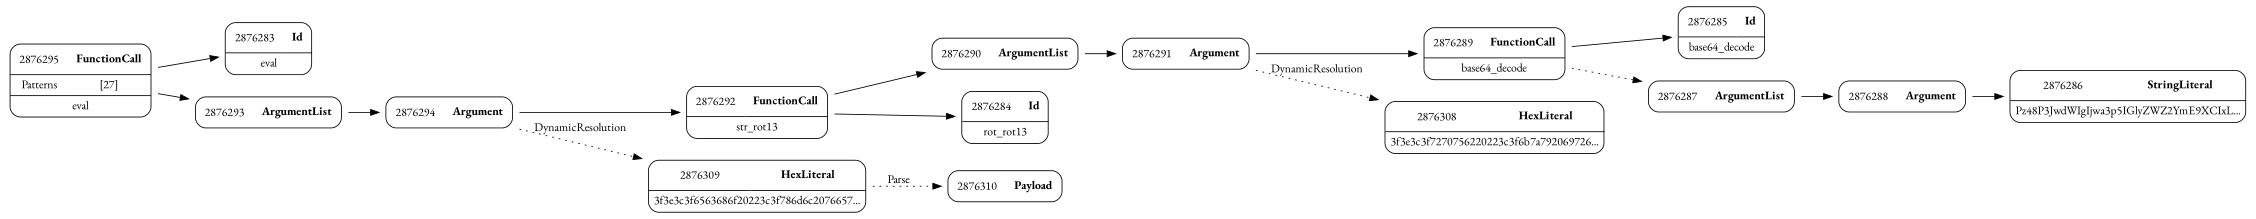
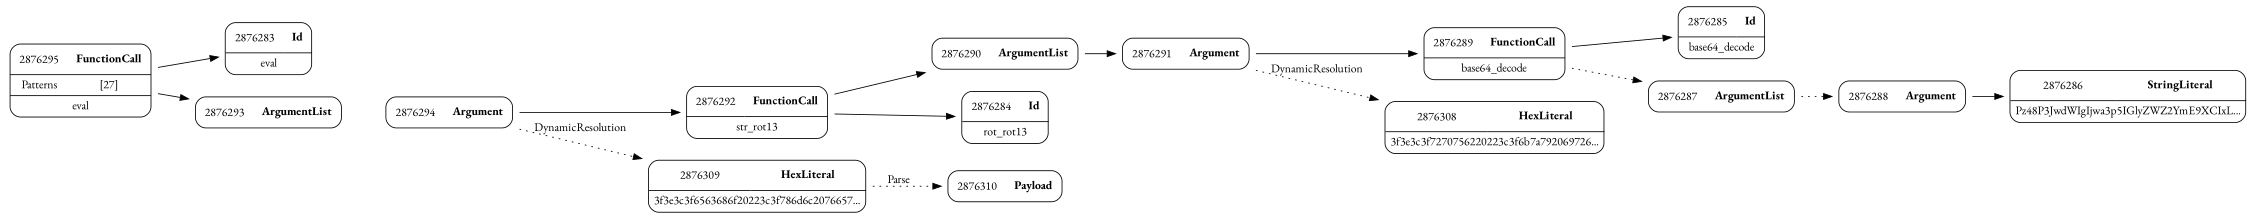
edge "2876287" -> "2876288": style solid -> dotted
edge "2876293" -> "2876294": removed
